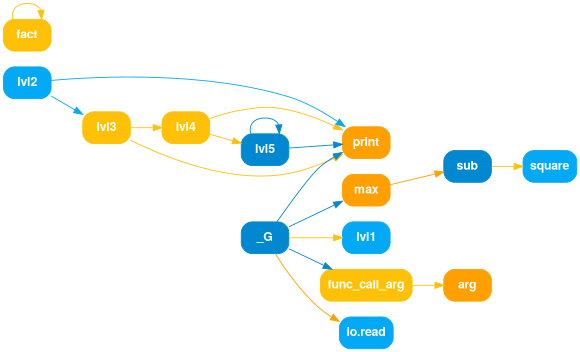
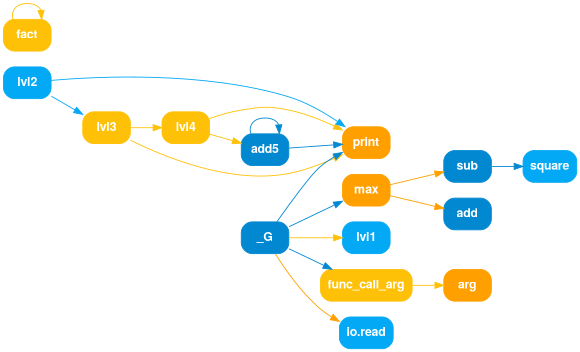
node "lvl5": label "lvl5" -> "add5"
edge "sub" -> "square": color #ffc107 -> #0288d1
node "add": added
